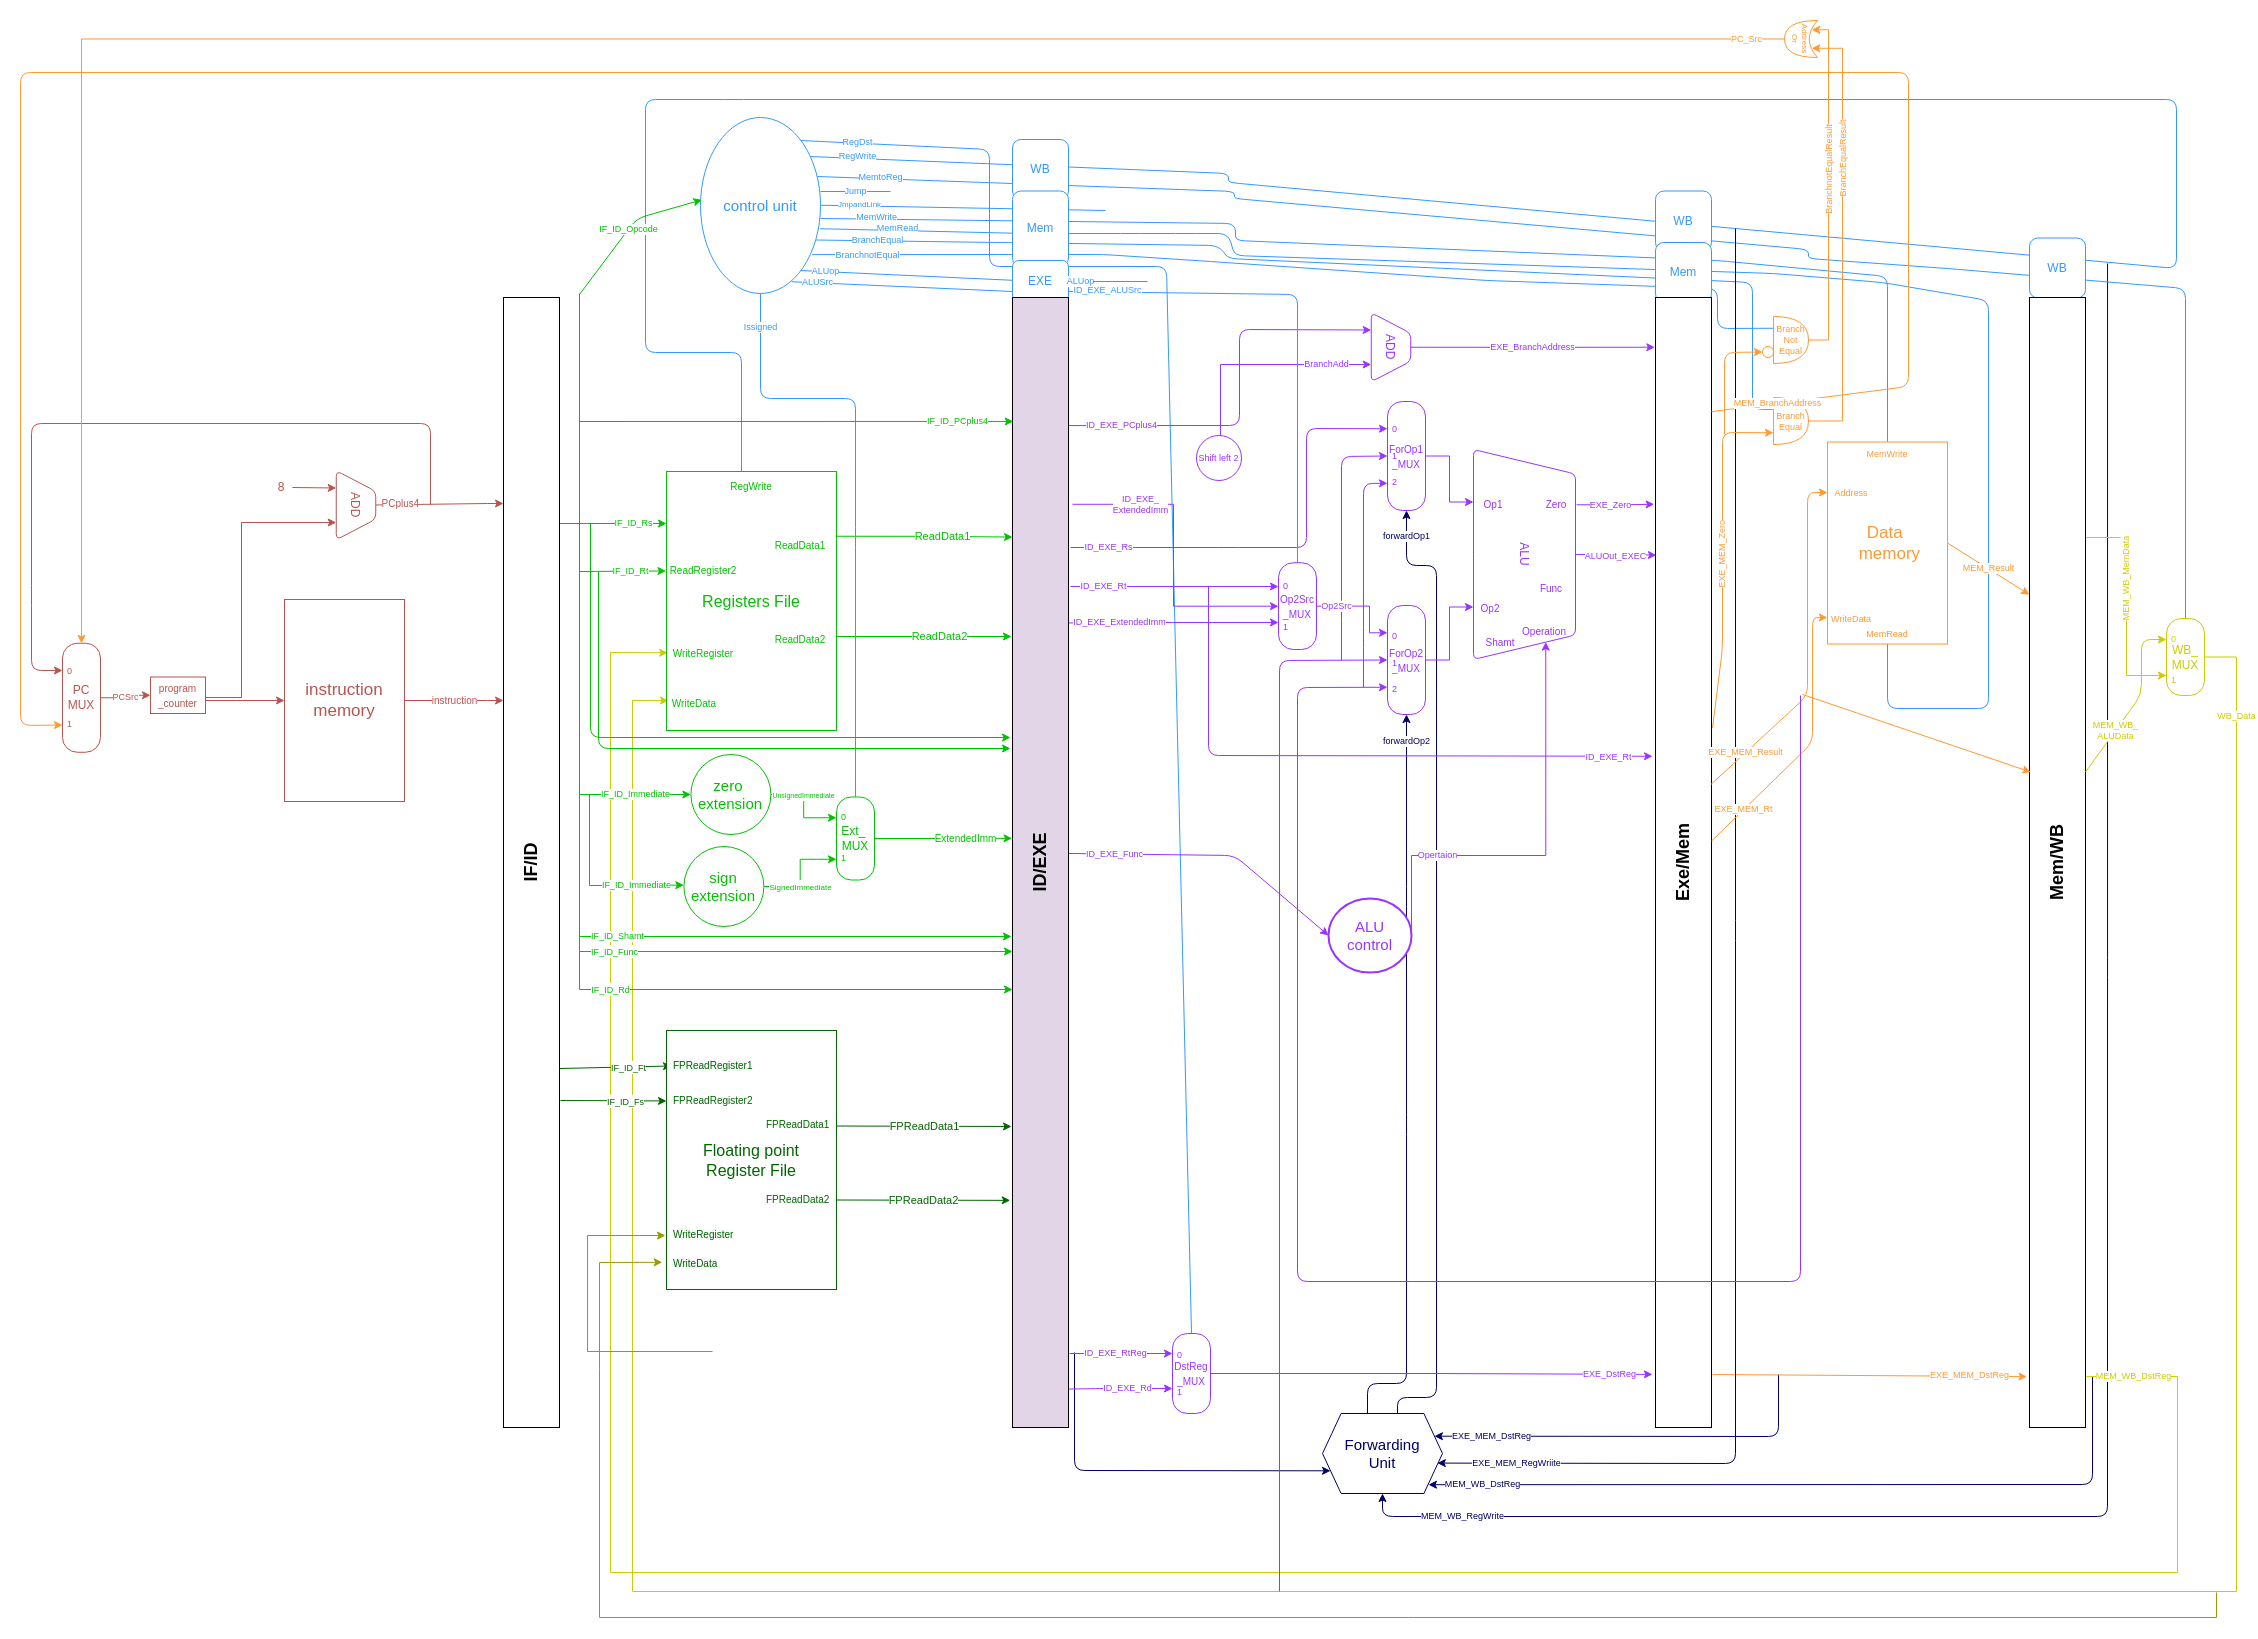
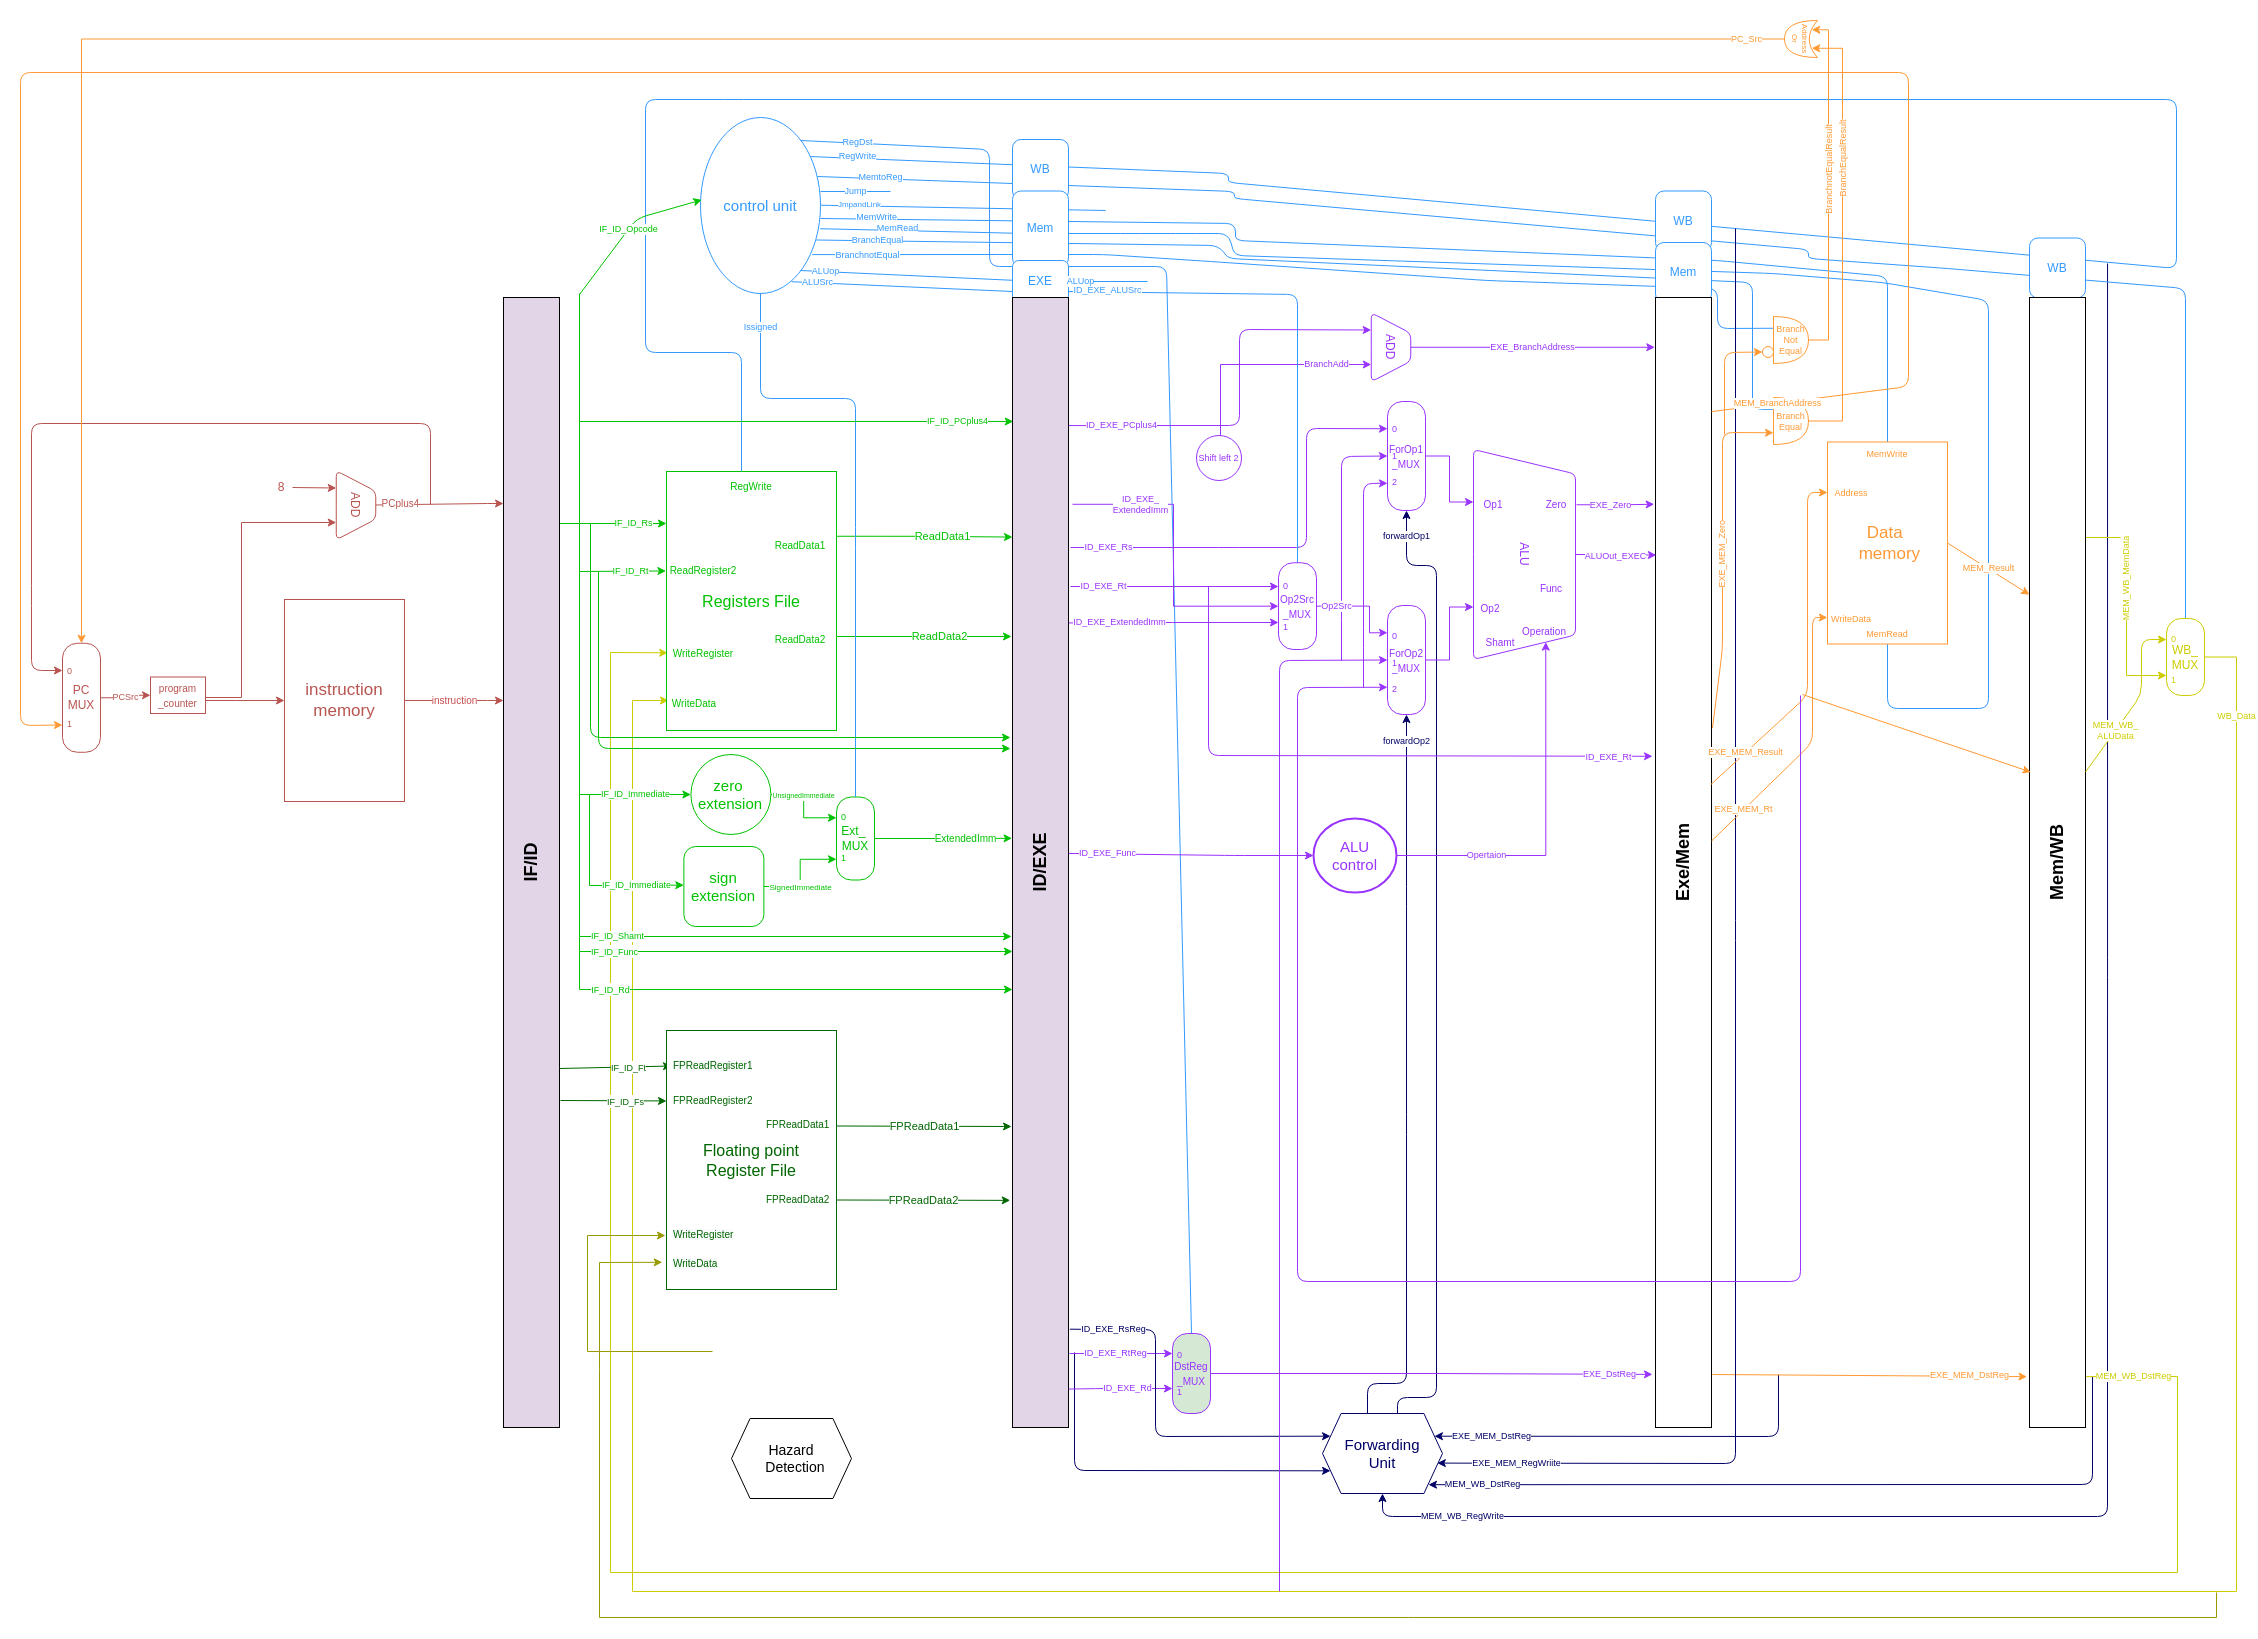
node "IF/ID": fillcolor #ffffff -> #e1d5e7
node "sign extension": shape ellipse -> rounded rectangle
node "ALU control": moved (1370, 936) -> (1355, 856)
node "DstReg _MUX": fillcolor #ffffff -> #d5e8d4
edge "ID/EXE" -> "Forwarding Unit": added, label "ID_EXE_RsReg"
node "Hazard Detection": added
